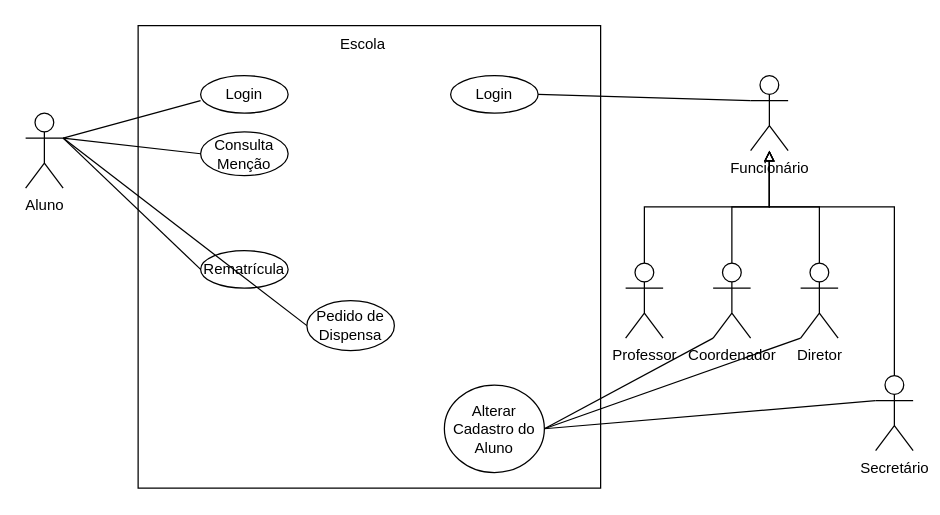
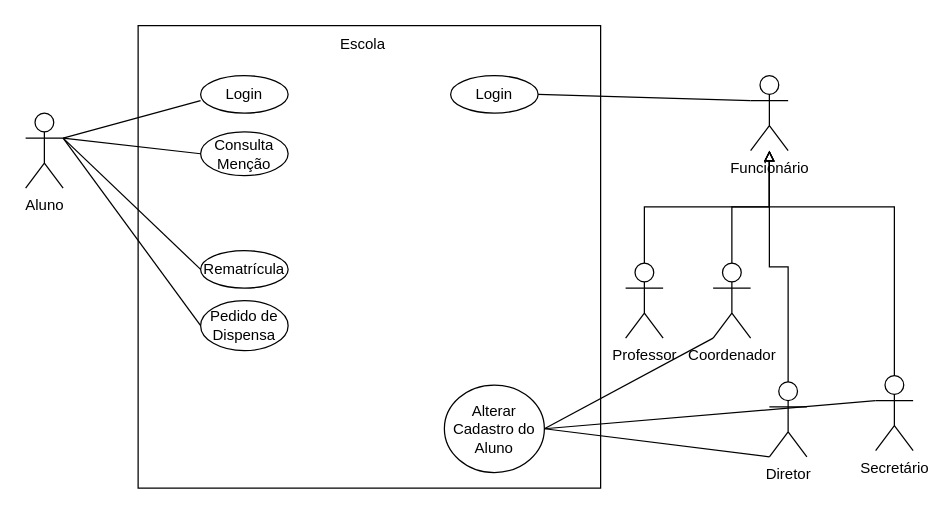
node "Diretor": moved (819, 301) -> (788, 419)
node "Pedido de Dispensa": moved (351, 326) -> (244, 326)
